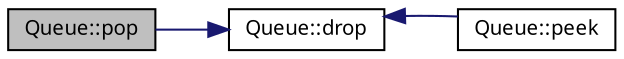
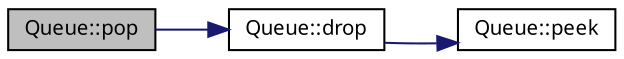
edge "Queue::peek" -> "Queue::drop": reversed
